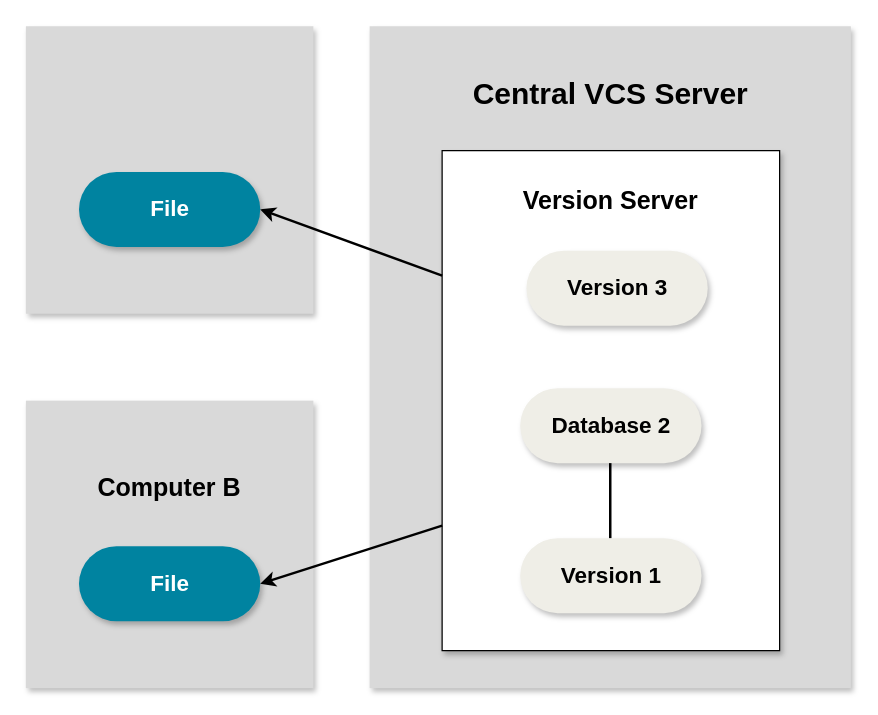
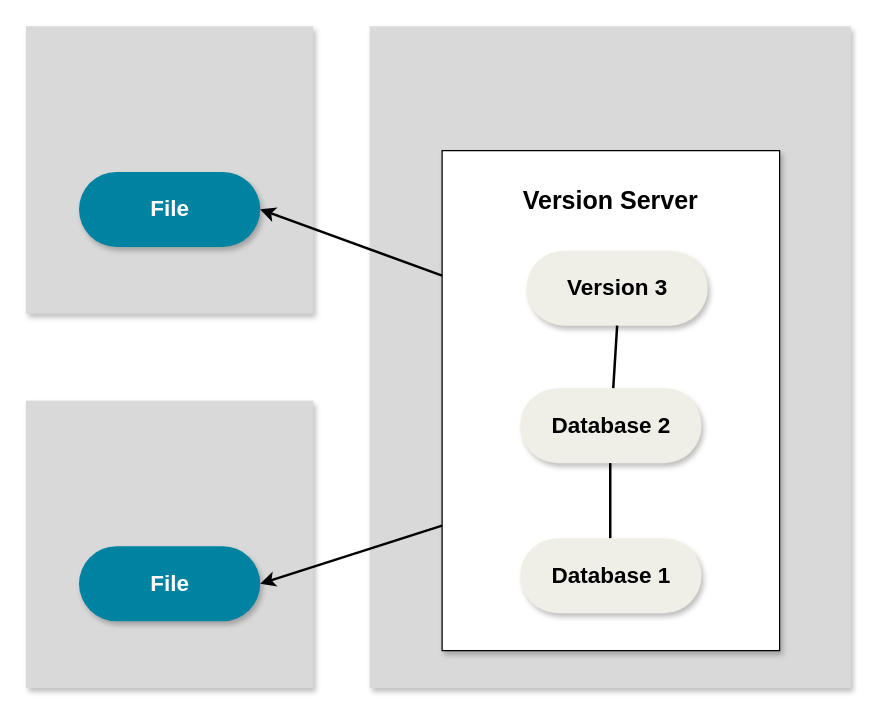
node "Central VCS Server": removed
edge "Version 3" -- "Database 2": added
node "Computer B": removed
node "Version 1": label "Version 1" -> "Database 1"
